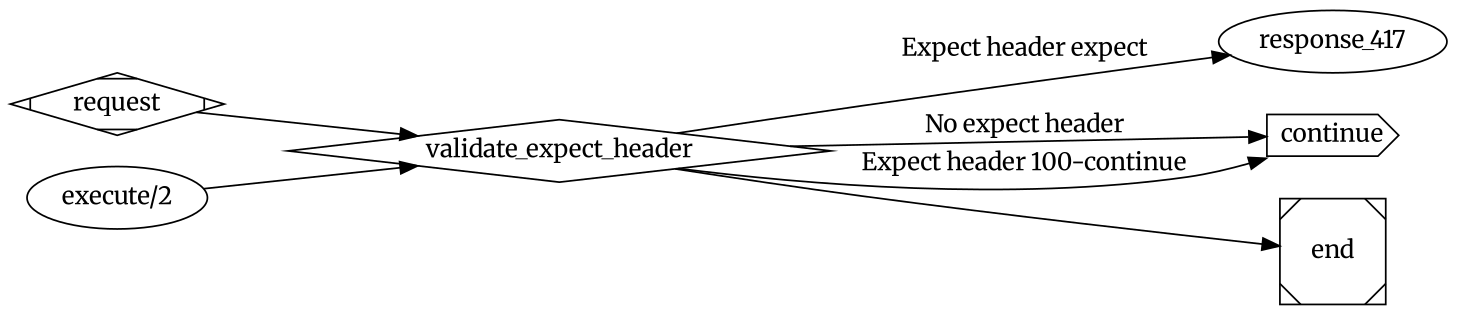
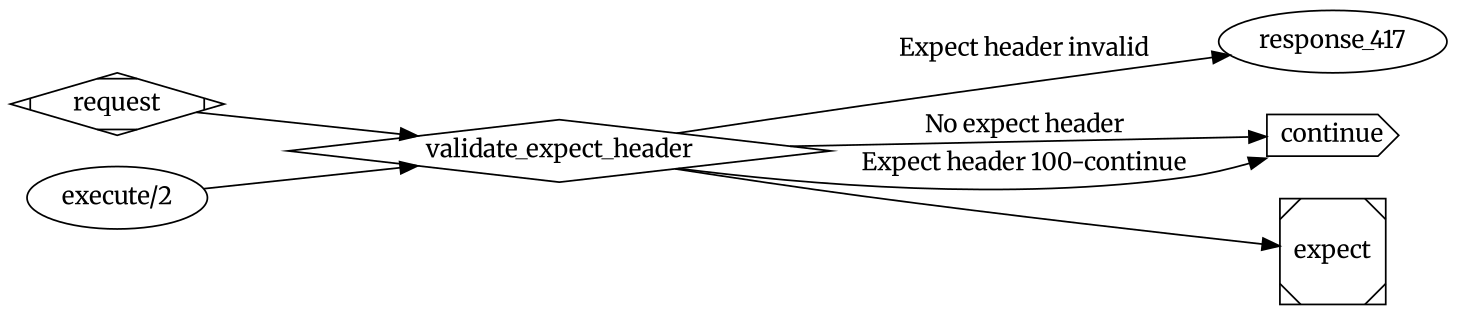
edge "validate_expect_header" -> "response_417": label "Expect header expect" -> "Expect header invalid"
node "end": label "end" -> "expect"
